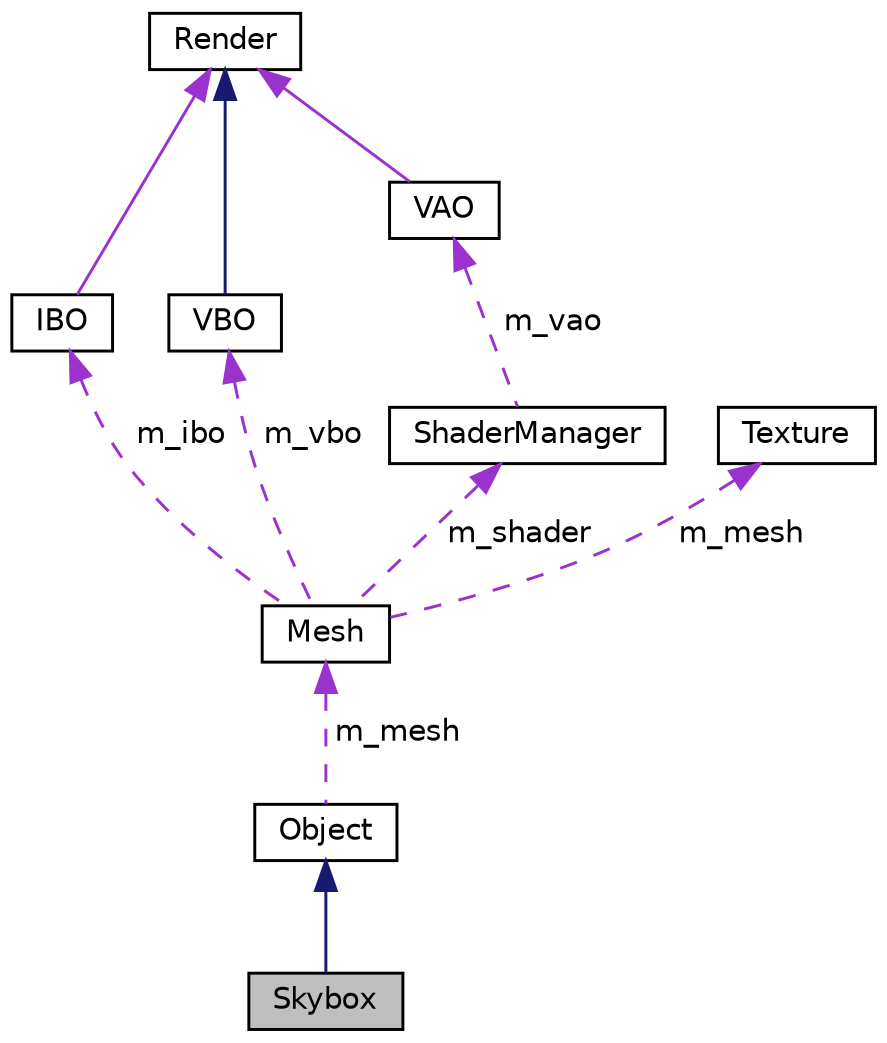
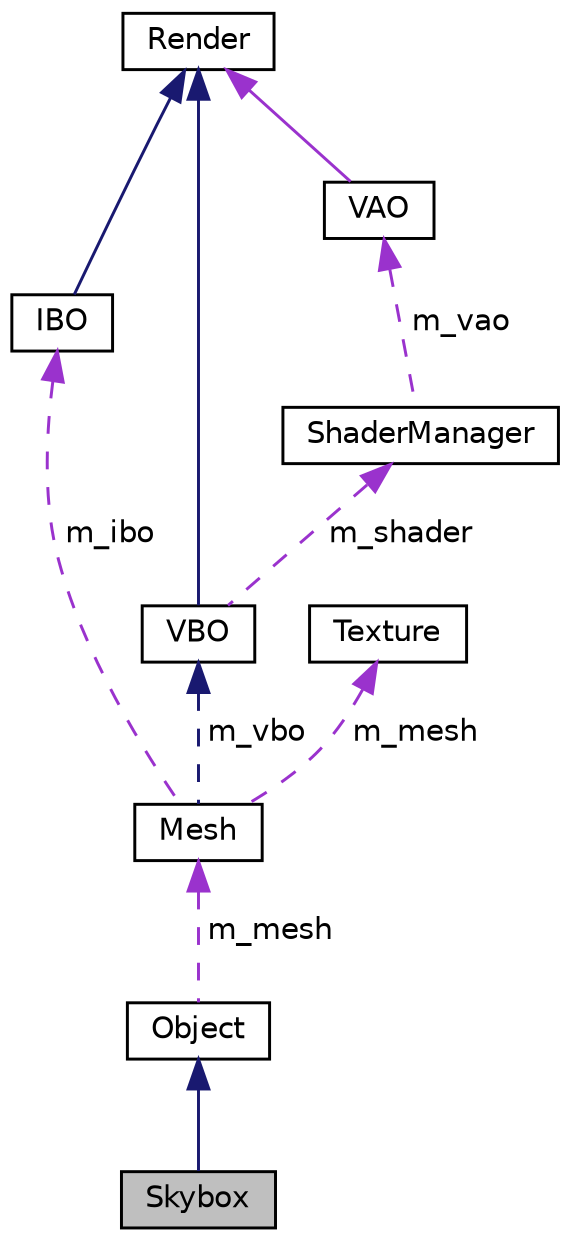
edge "IBO" -> "Render": color darkorchid3 -> midnightblue
edge "Mesh" -> "VBO": color darkorchid3 -> midnightblue
edge "Mesh" -> "ShaderManager": now "VBO" -> "ShaderManager"
